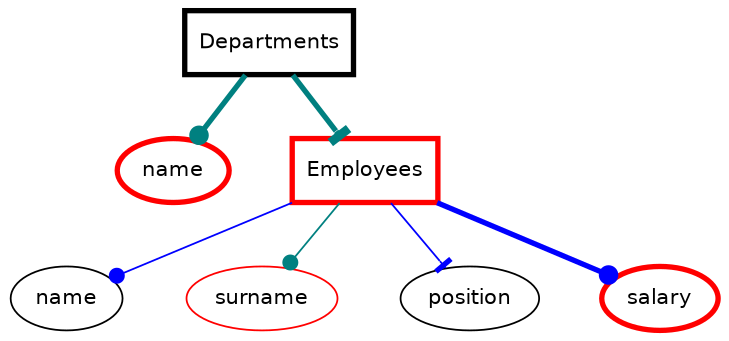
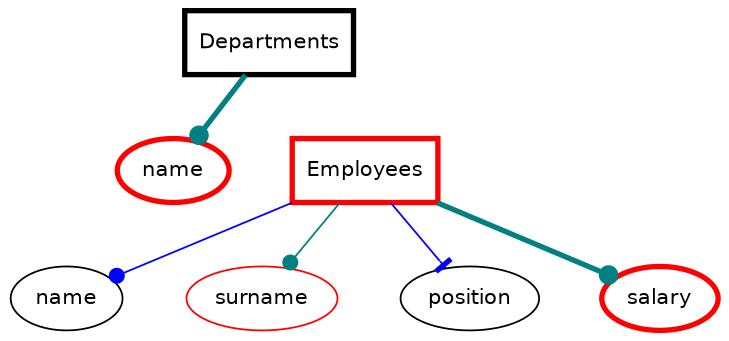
edge "Departments" -> "Employees": removed
edge "Employees" -> "salary": color blue -> teal
